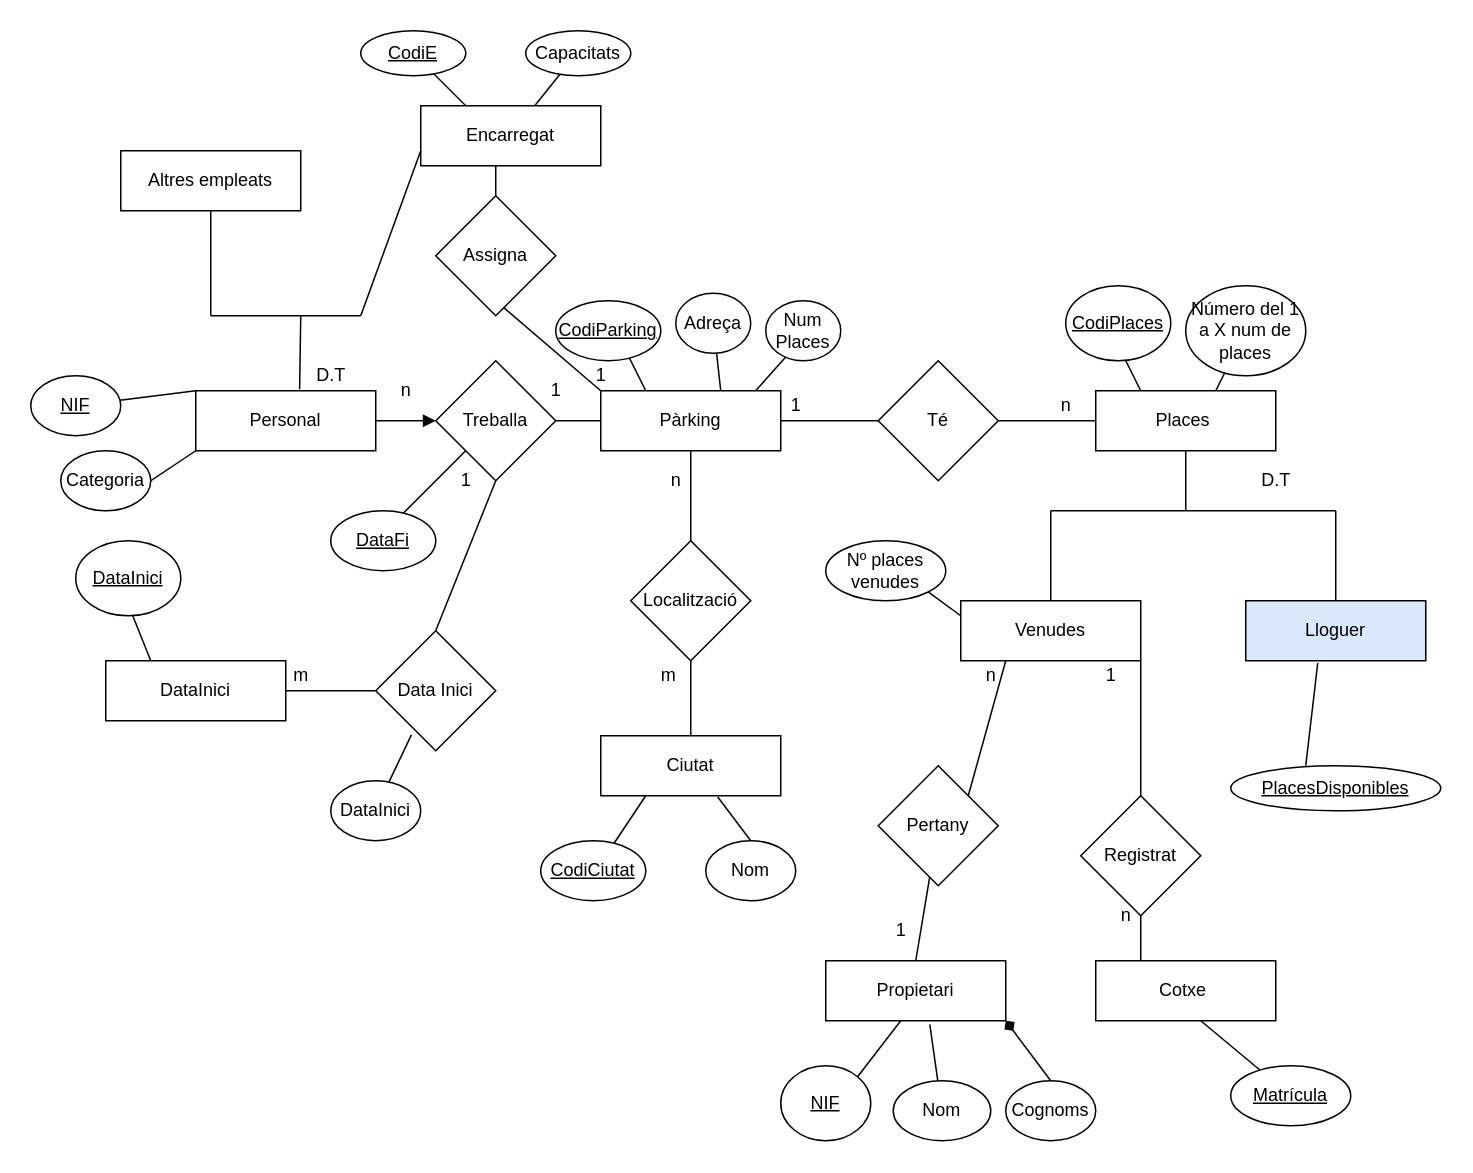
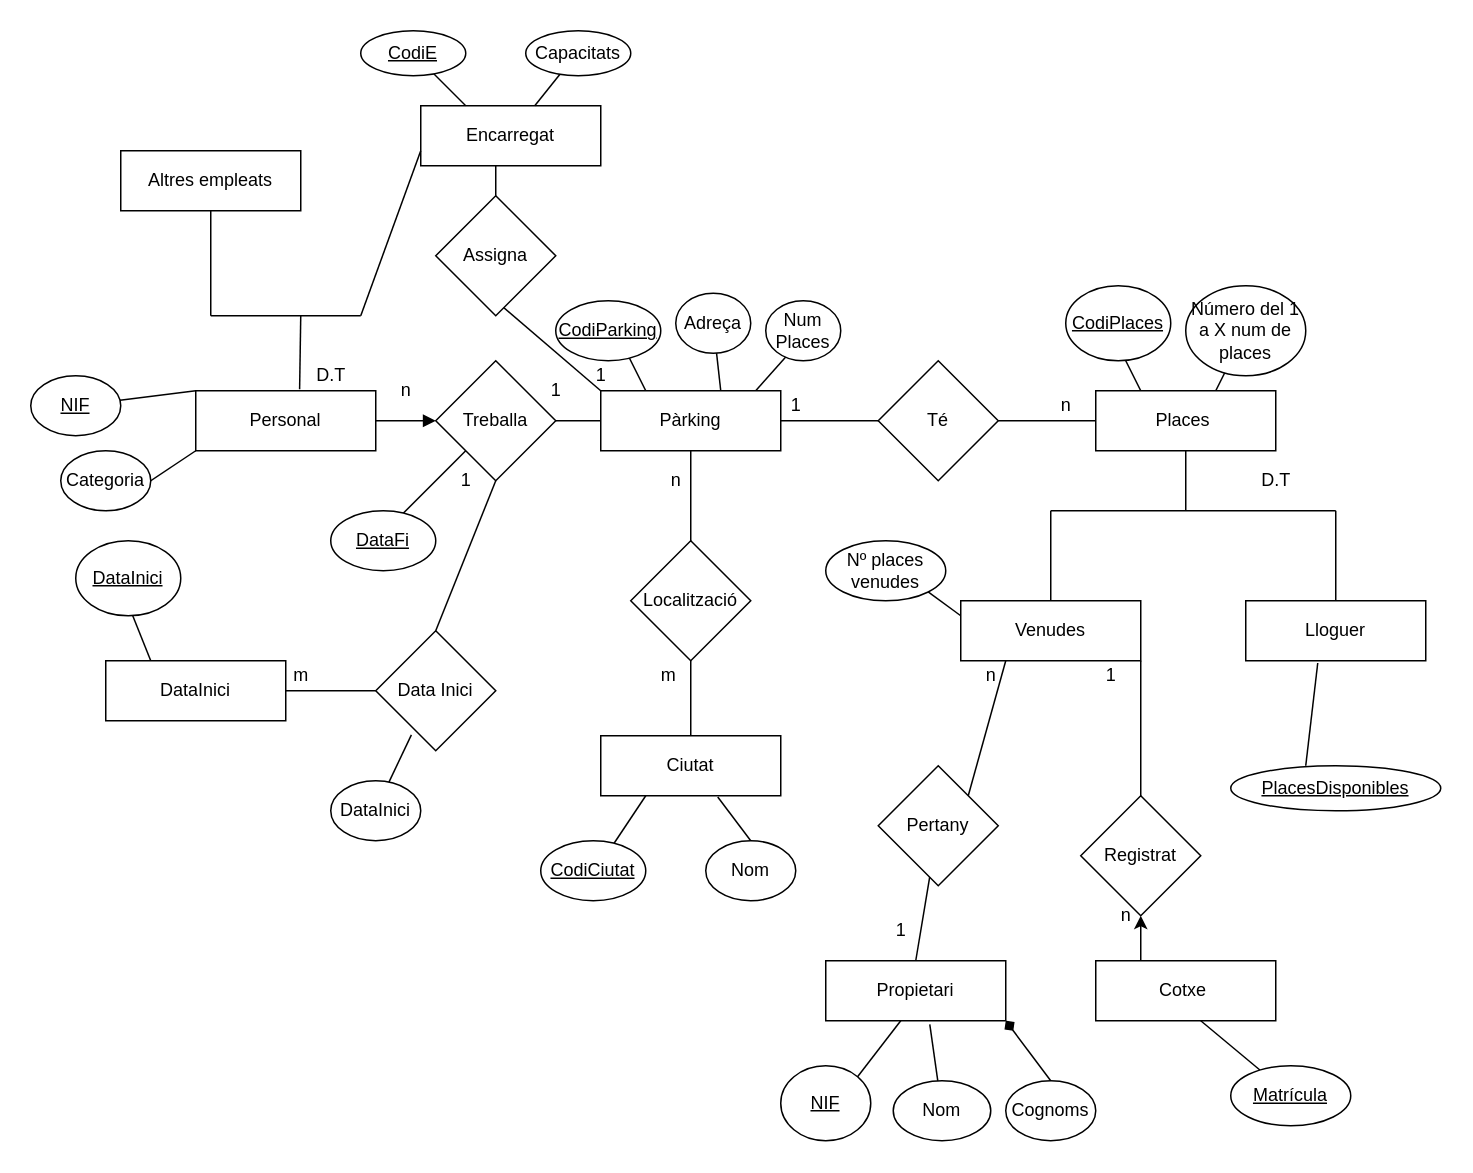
node "Lloguer": fillcolor #dae8fc -> #ffffff
edge "Registrat" -- "Cotxe": arrowhead none -> classic
